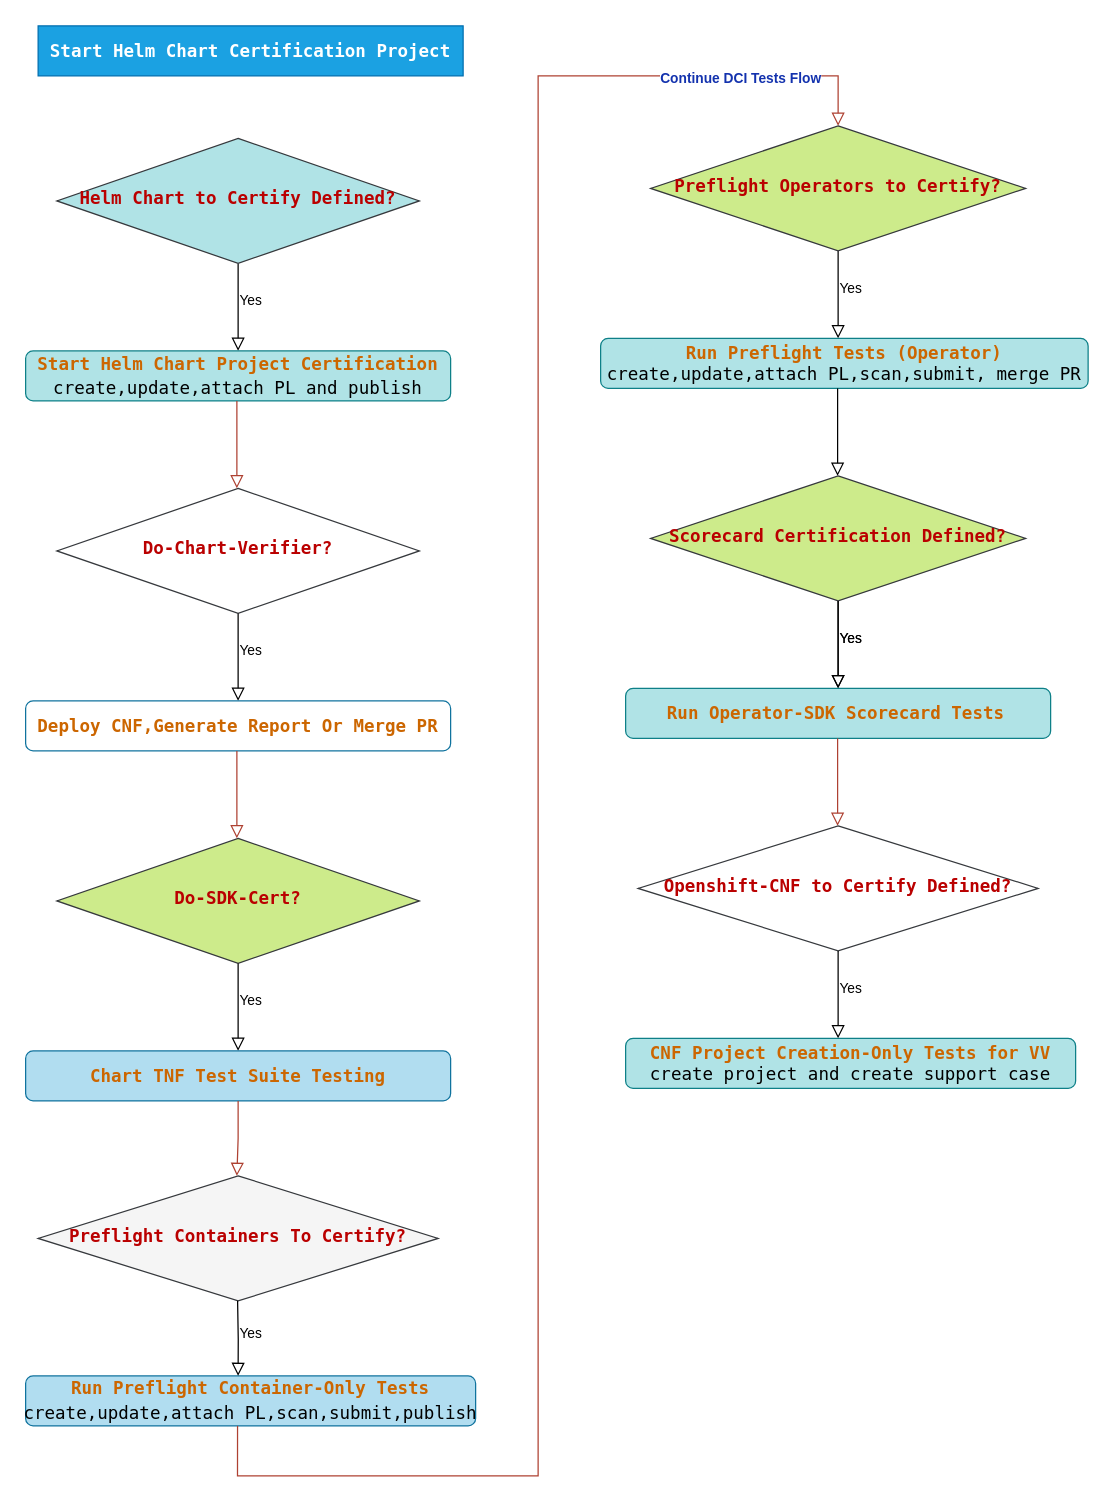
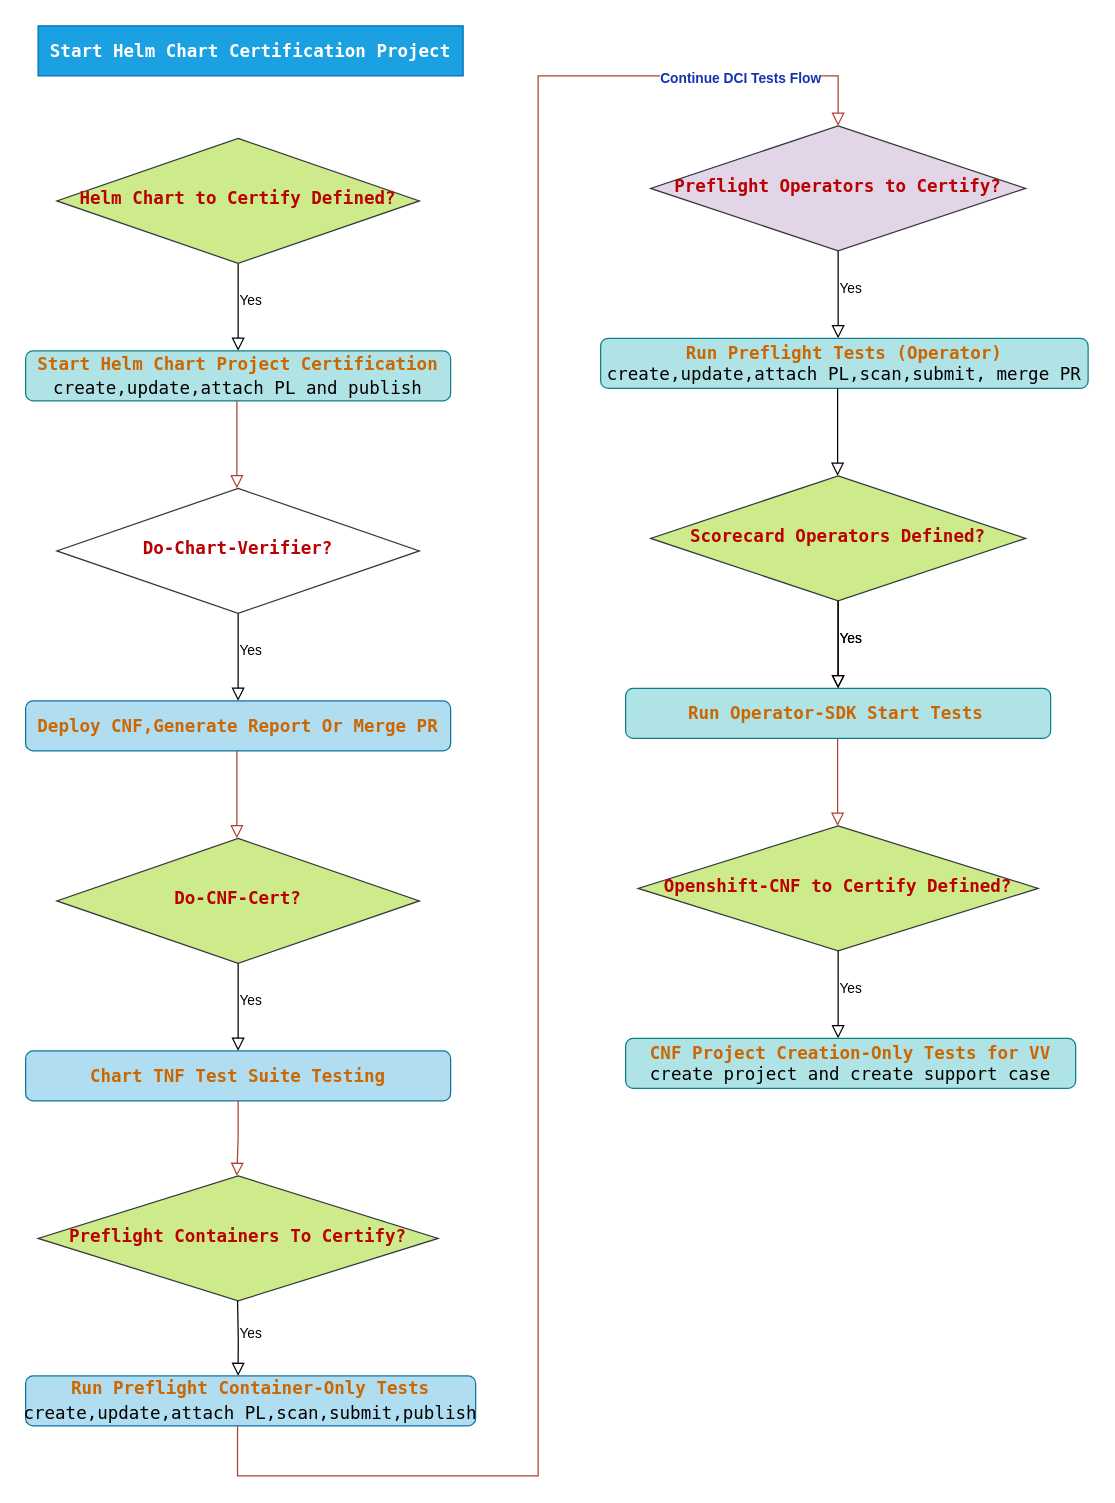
node "Preflight Operators to Certify?": fillcolor #cdeb8b -> #e1d5e7
node "Helm Chart to Certify Defined?": fillcolor #b0e3e6 -> #cdeb8b
node "Scorecard Certification Defined?": label "Scorecard Certification Defined?" -> "Scorecard Operators Defined?"
node "Run Operator-SDK Scorecard Tests": label "Run Operator-SDK Scorecard Tests" -> "Run Operator-SDK Start Tests"
node "Deploy CNF,Generate Report Or Merge PR": fillcolor #ffffff -> #b1ddf0
node "Openshift-CNF to Certify Defined?": fillcolor #ffffff -> #cdeb8b
node "Do-SDK-Cert?": label "Do-SDK-Cert?" -> "Do-CNF-Cert?"
node "Preflight Containers To Certify?": fillcolor #f5f5f5 -> #cdeb8b
